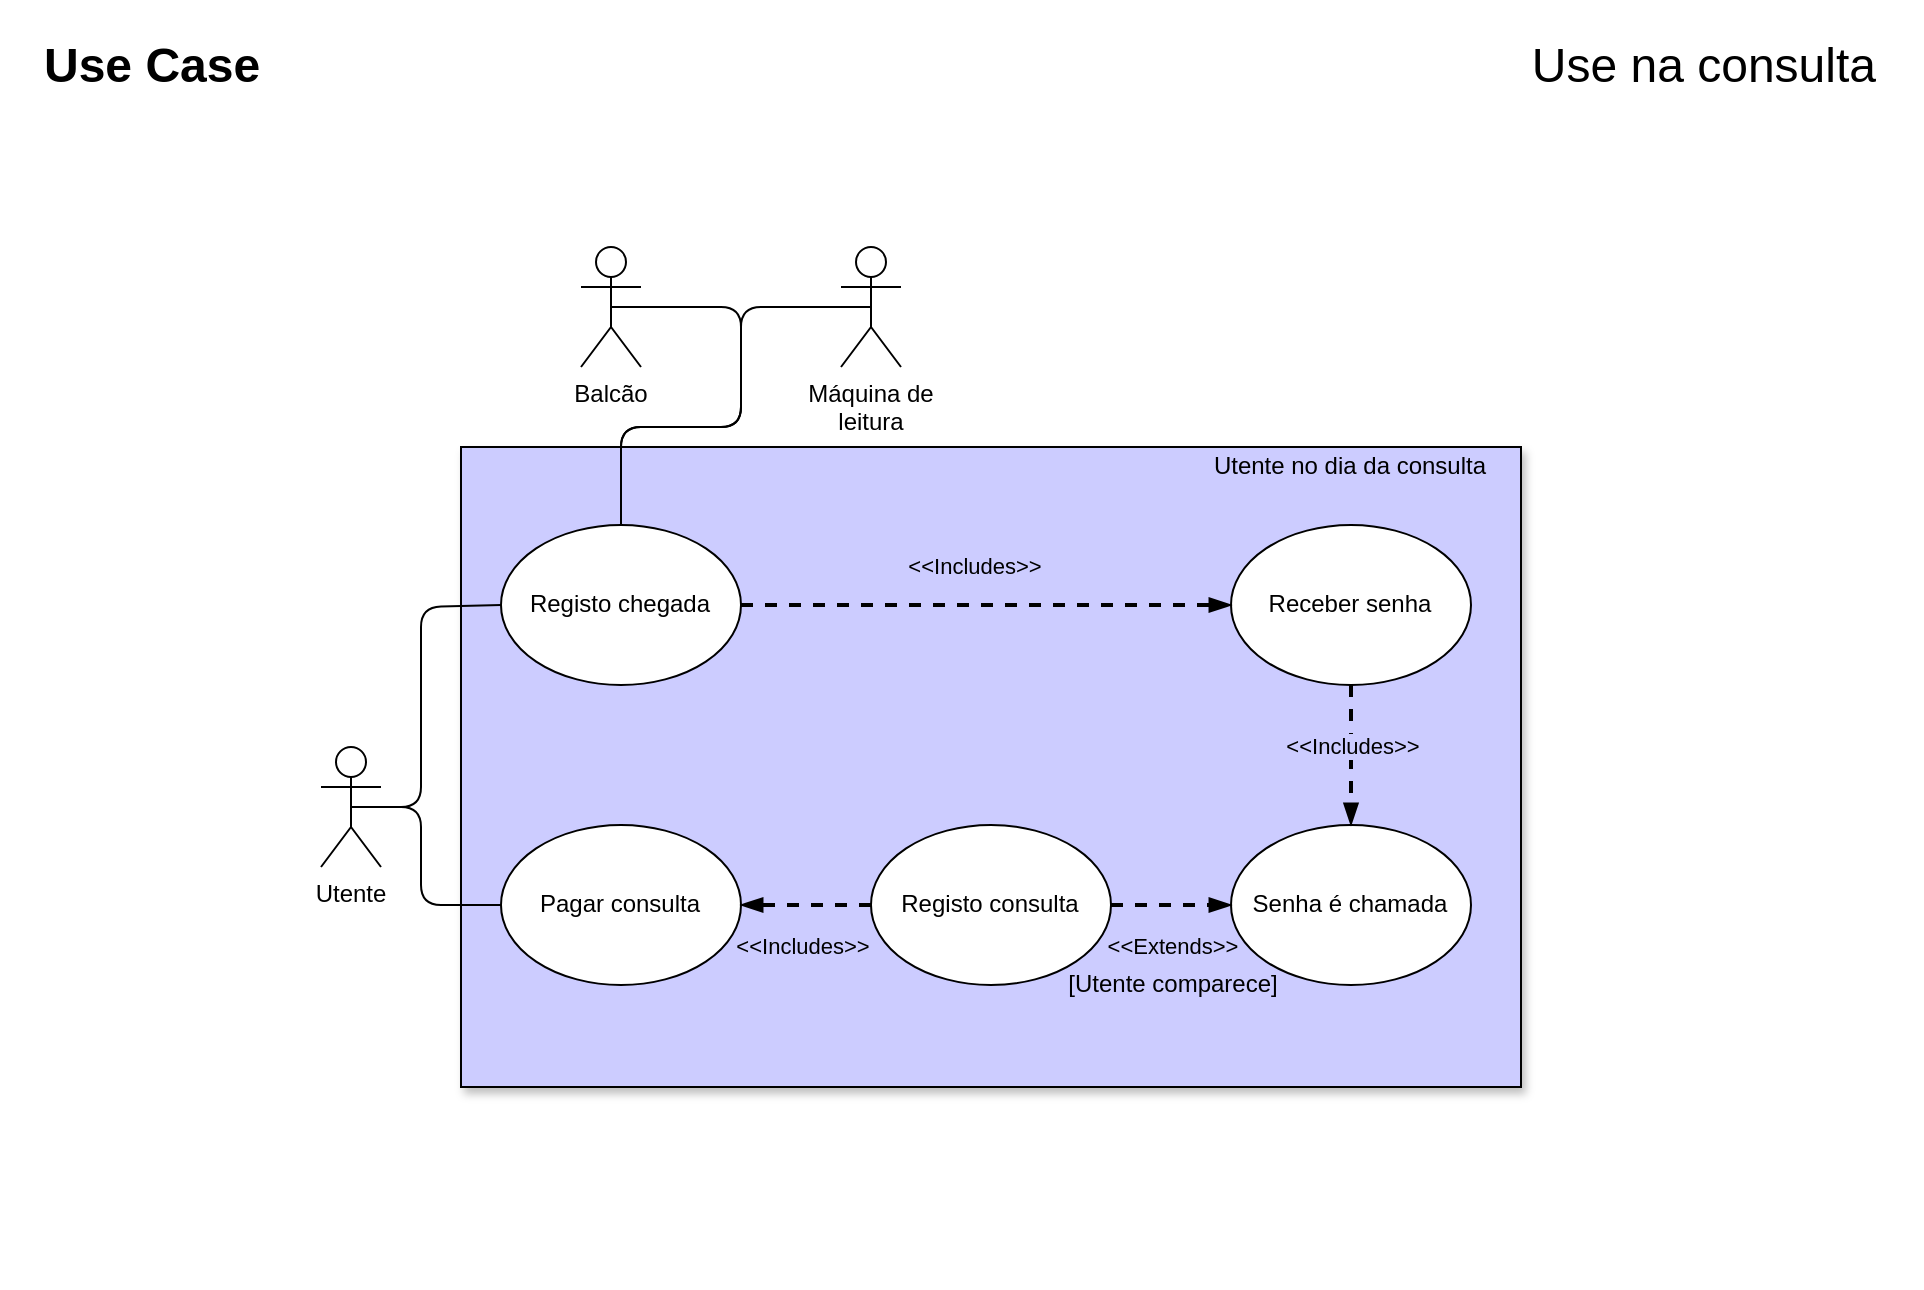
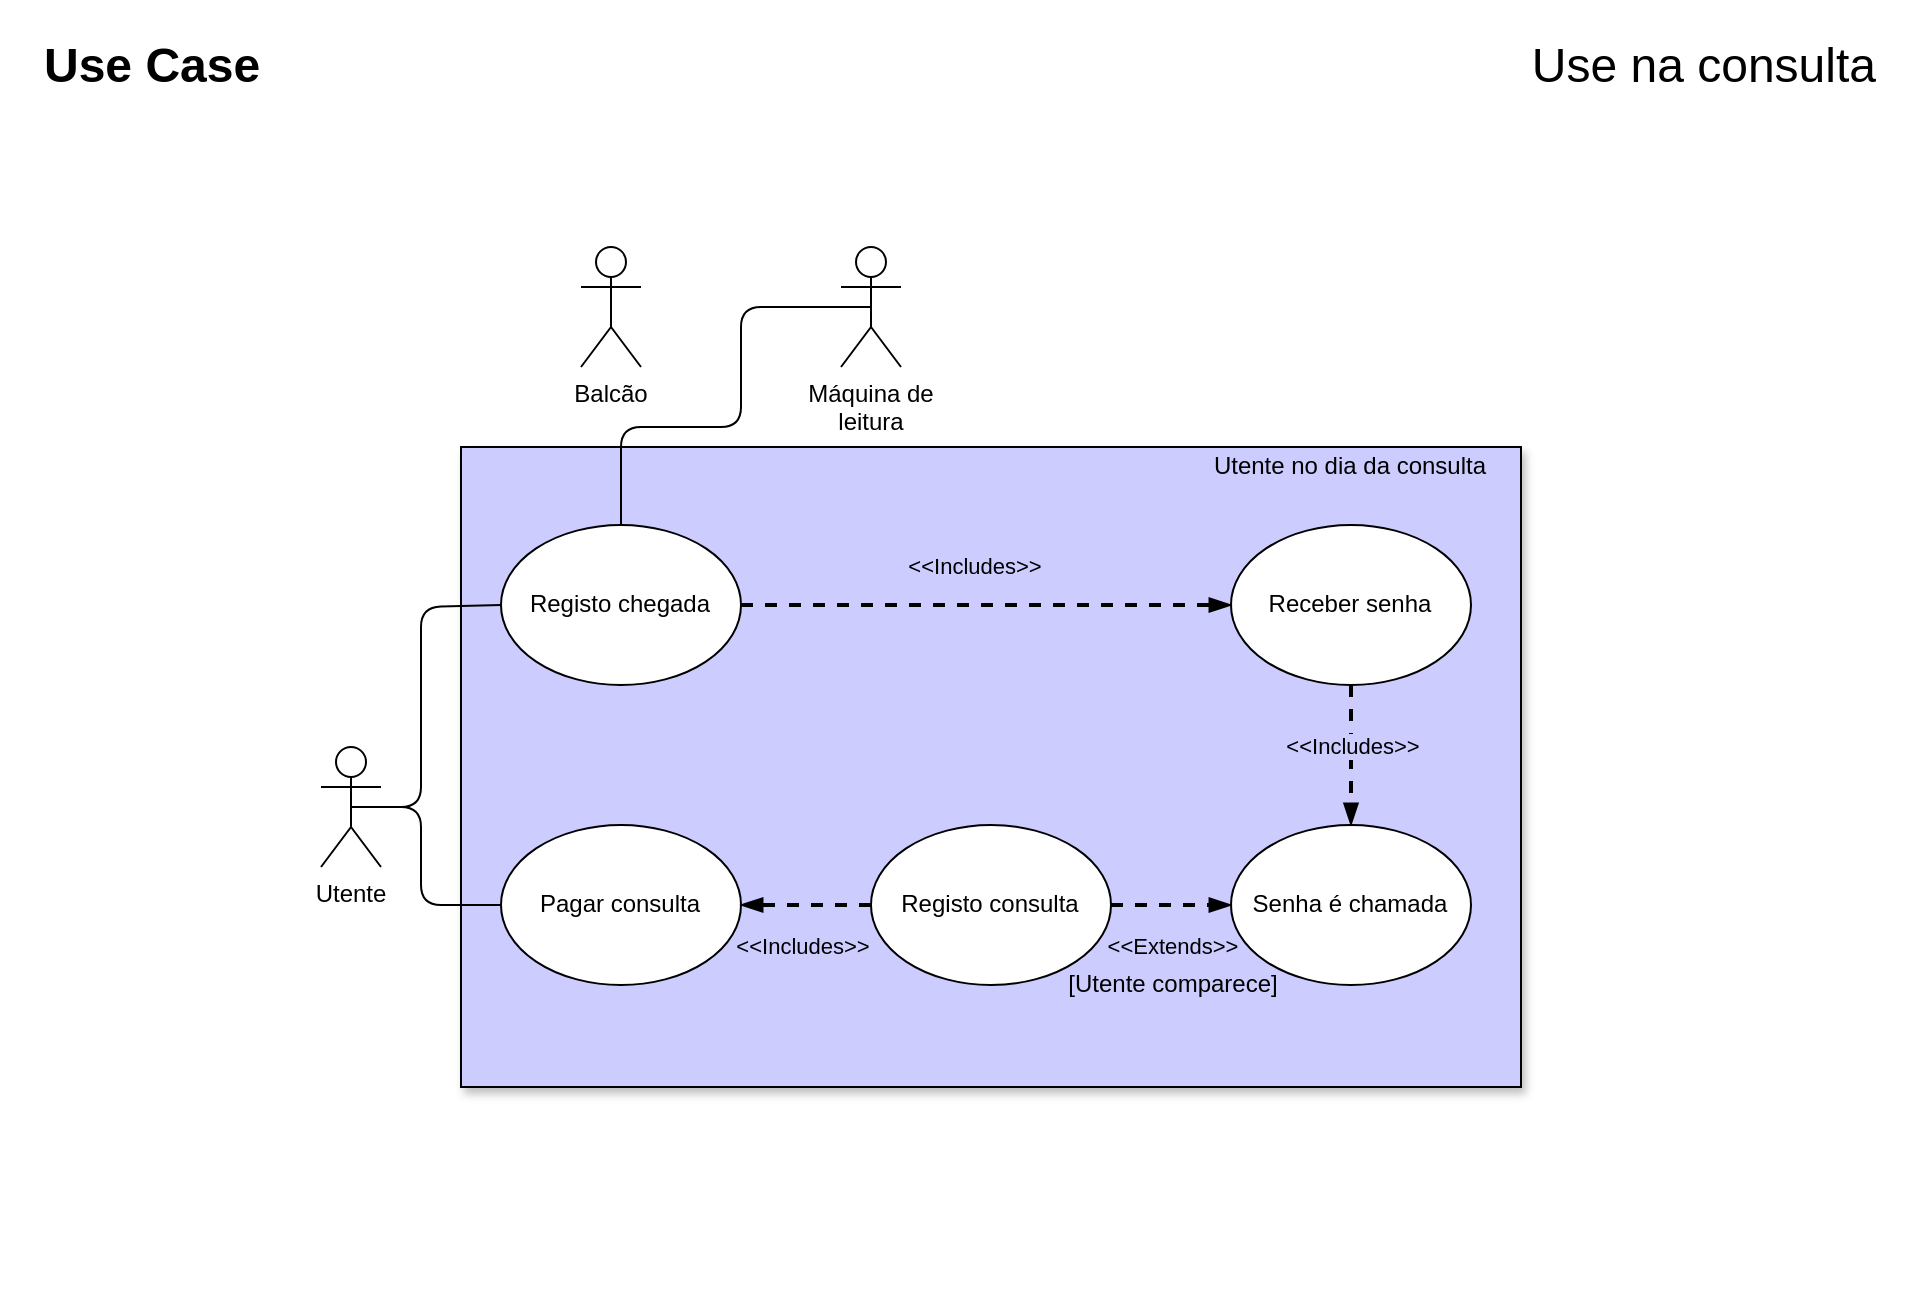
edge "Balcão" -- "Registo chegada": removed
